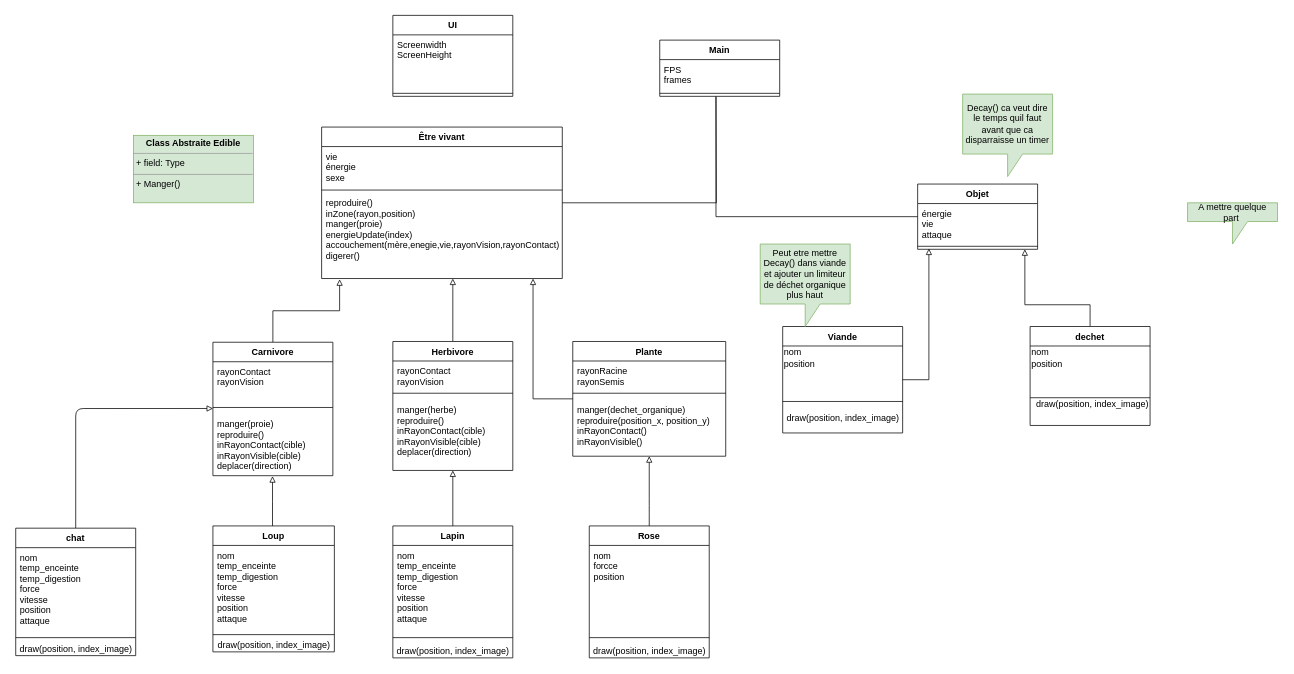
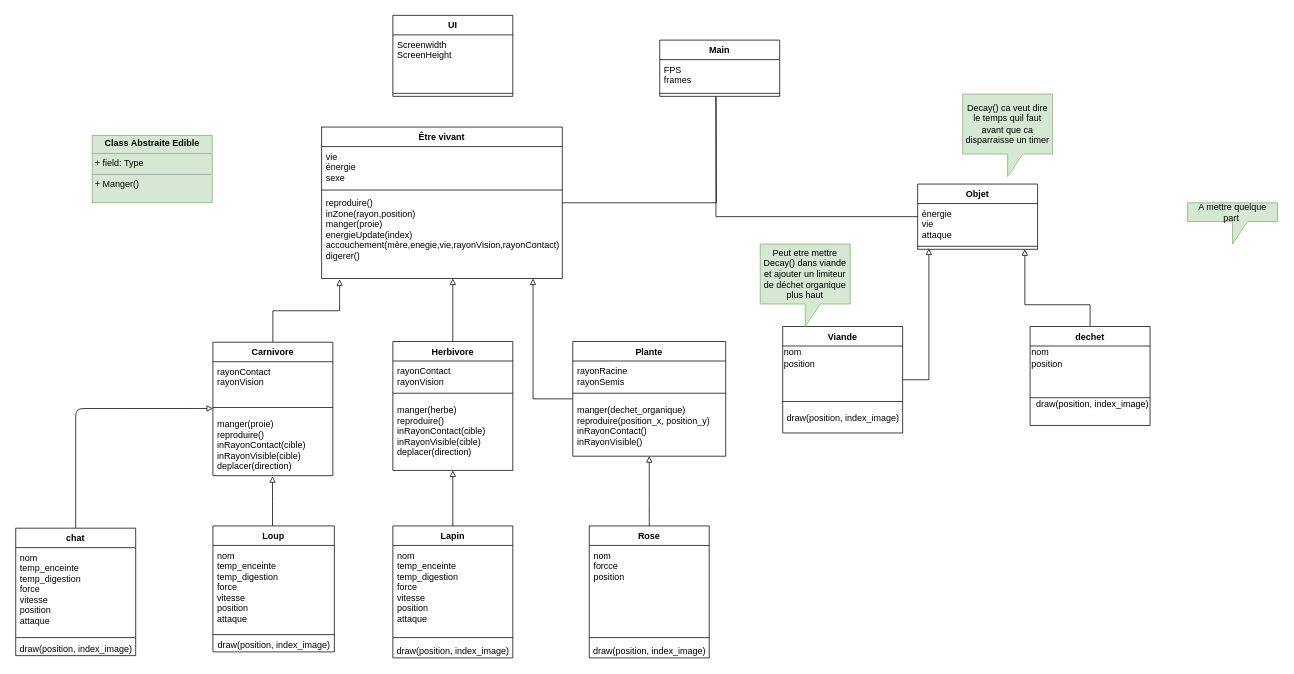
node "Class Abstraite Edible + field: Type + Manger()": moved (193, 169) -> (152, 169)
